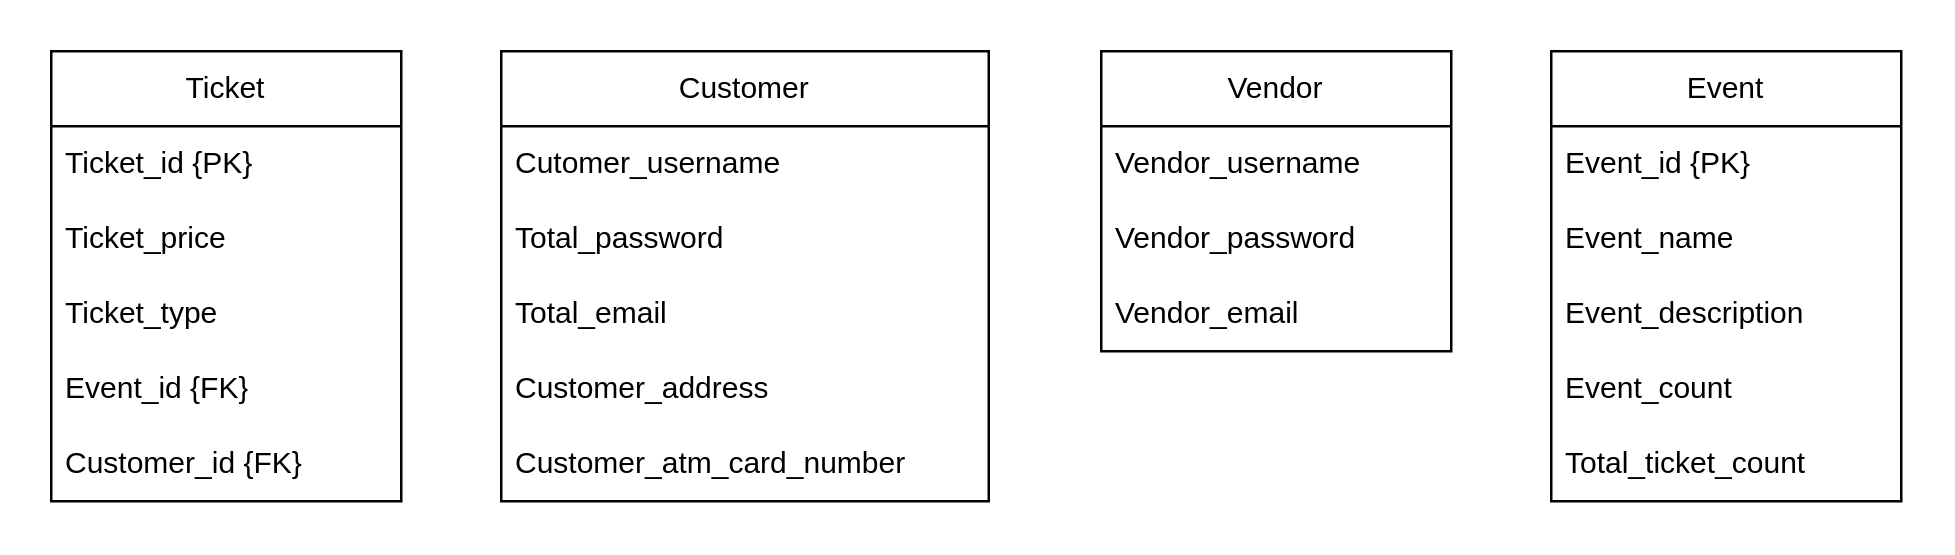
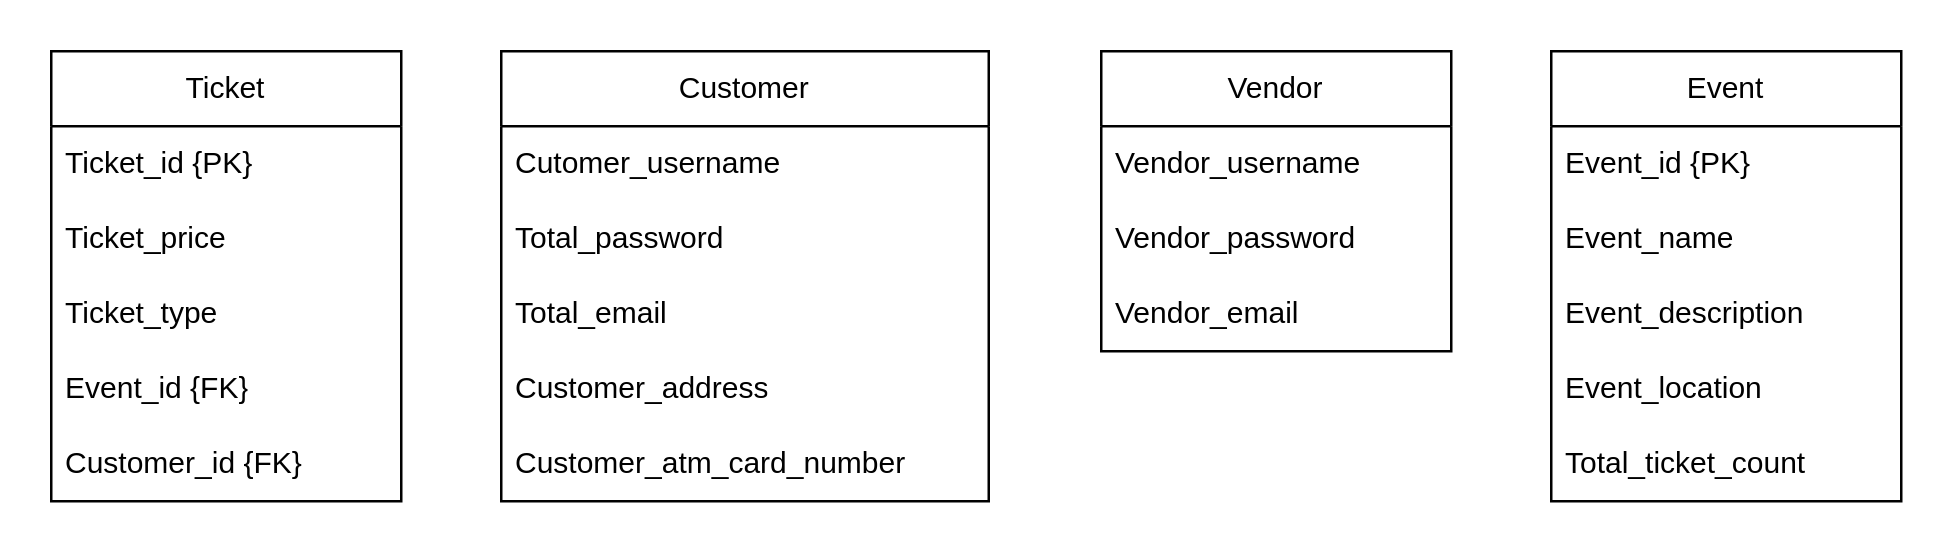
node "Event_count": label "Event_count" -> "Event_location"
